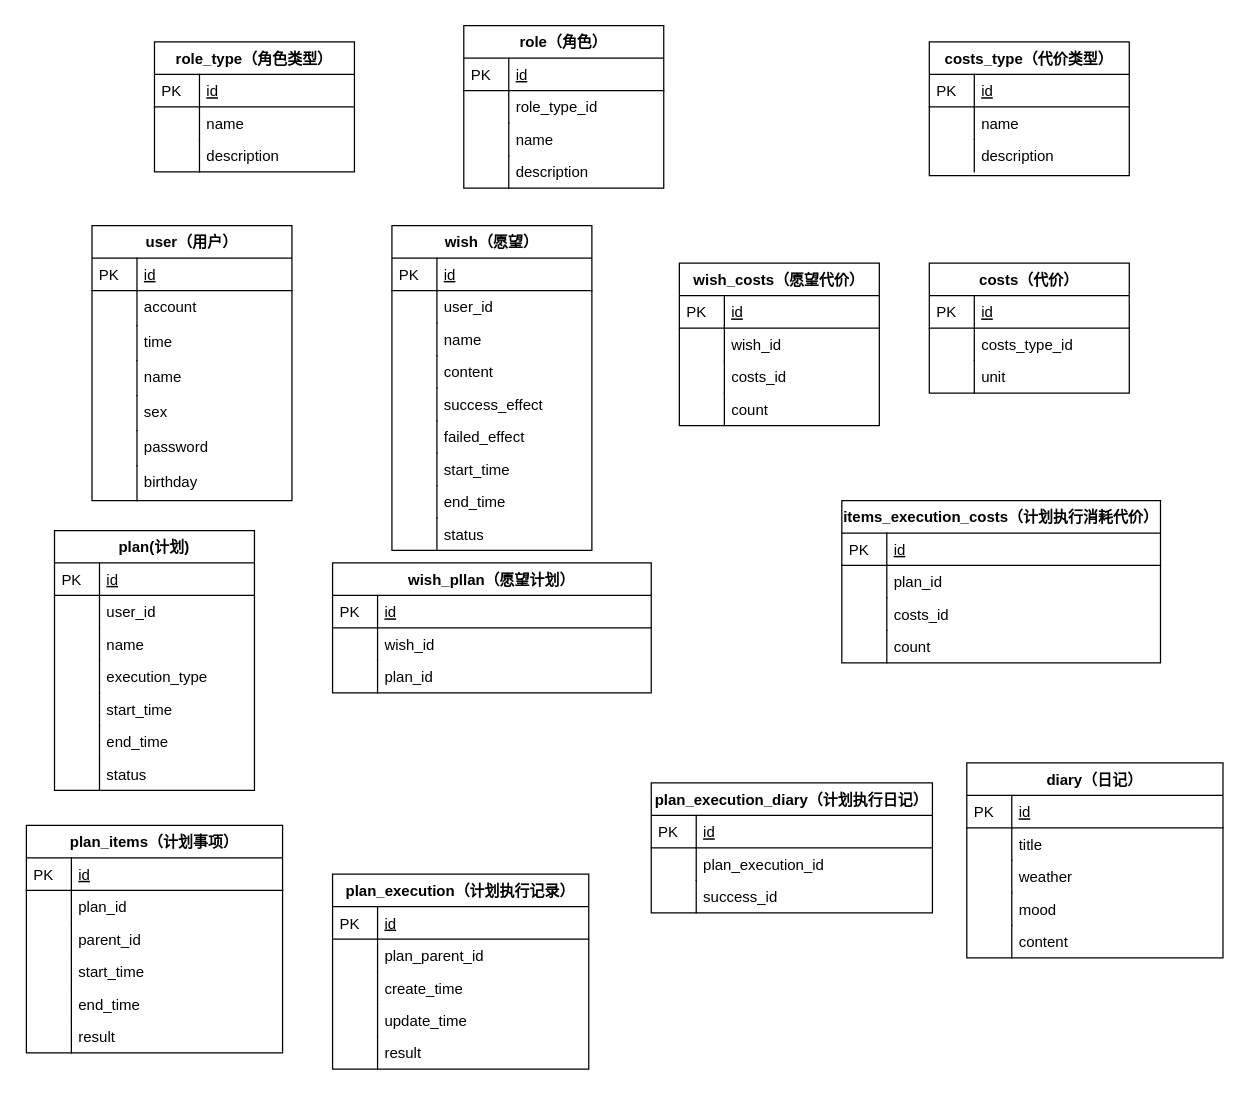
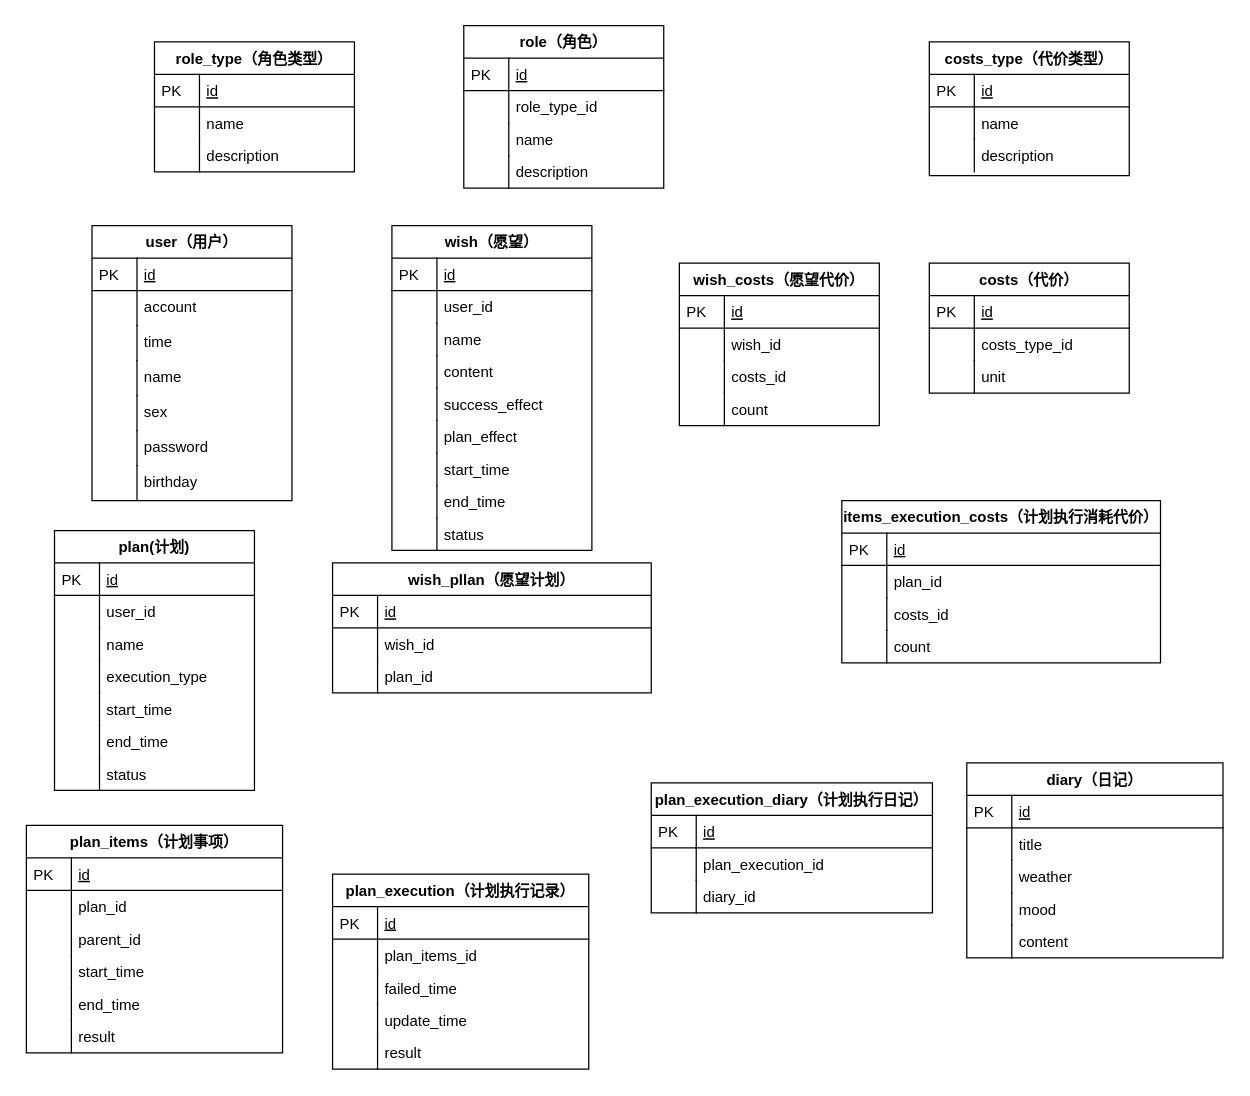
node "failed_effect": label "failed_effect" -> "plan_effect"
node "success_id": label "success_id" -> "diary_id"
node "plan_parent_id": label "plan_parent_id" -> "plan_items_id"
node "create_time": label "create_time" -> "failed_time"
